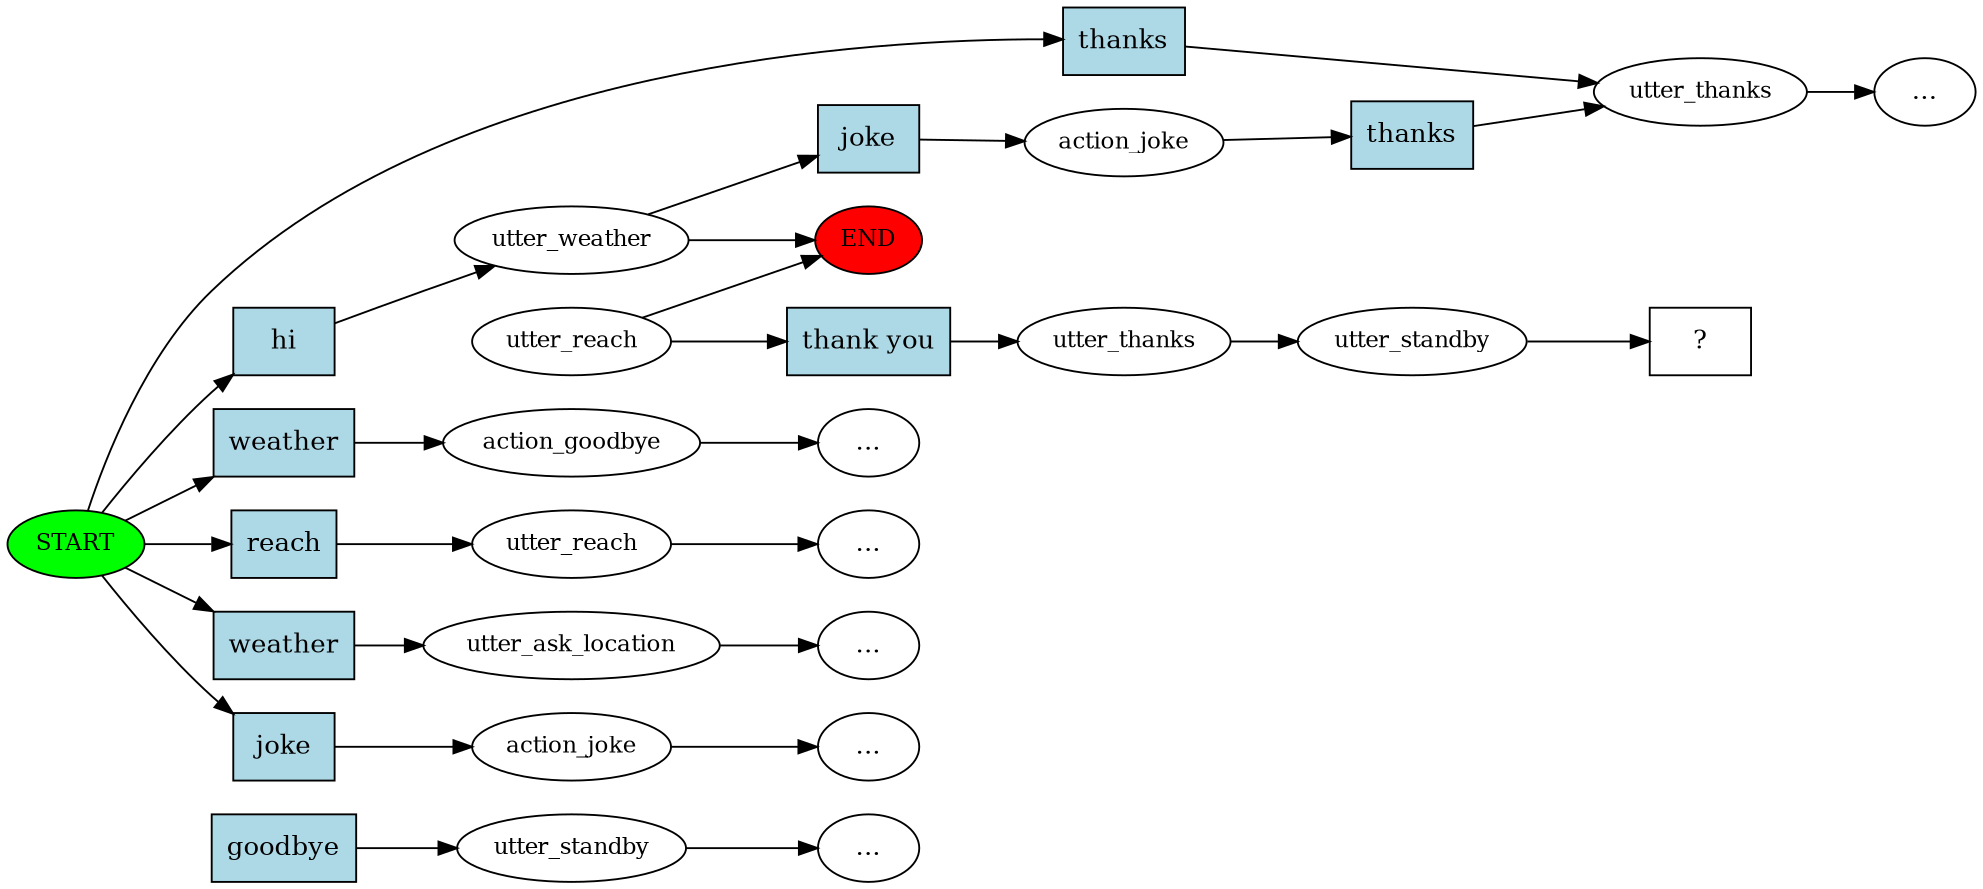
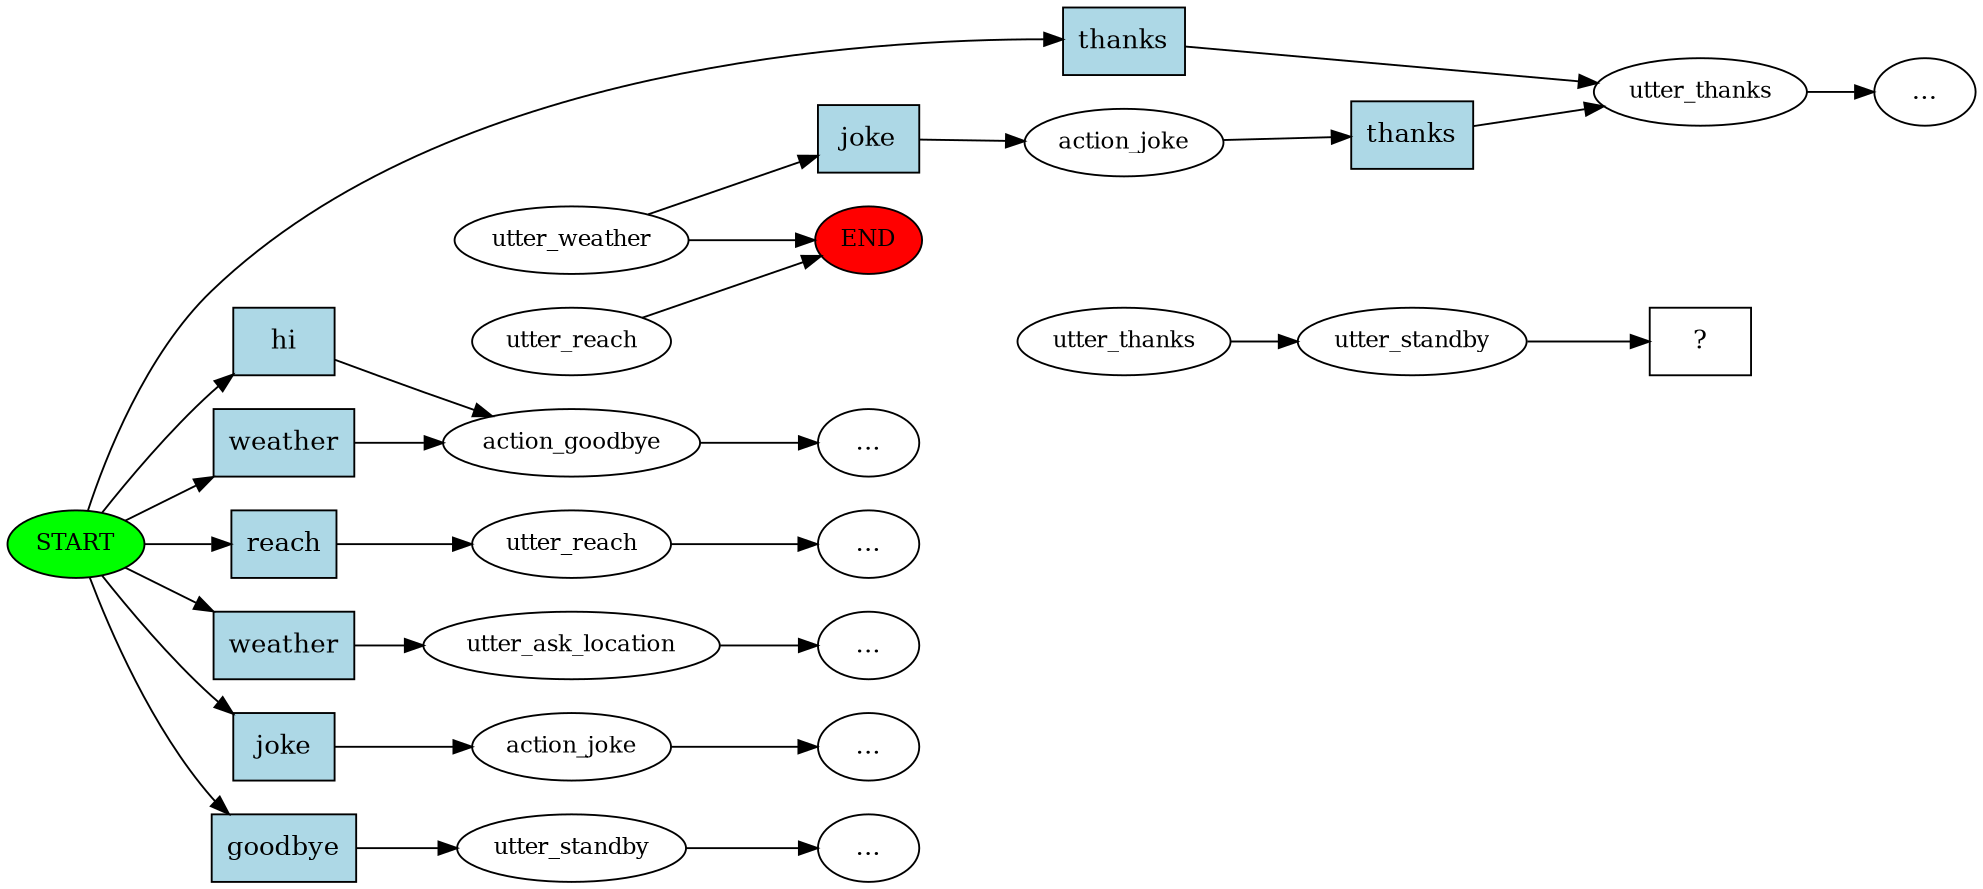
edge "hi" -> "utter_weather": now "hi" -> "action_goodbye"
node "thank you": removed
edge "START" -> "goodbye": added
